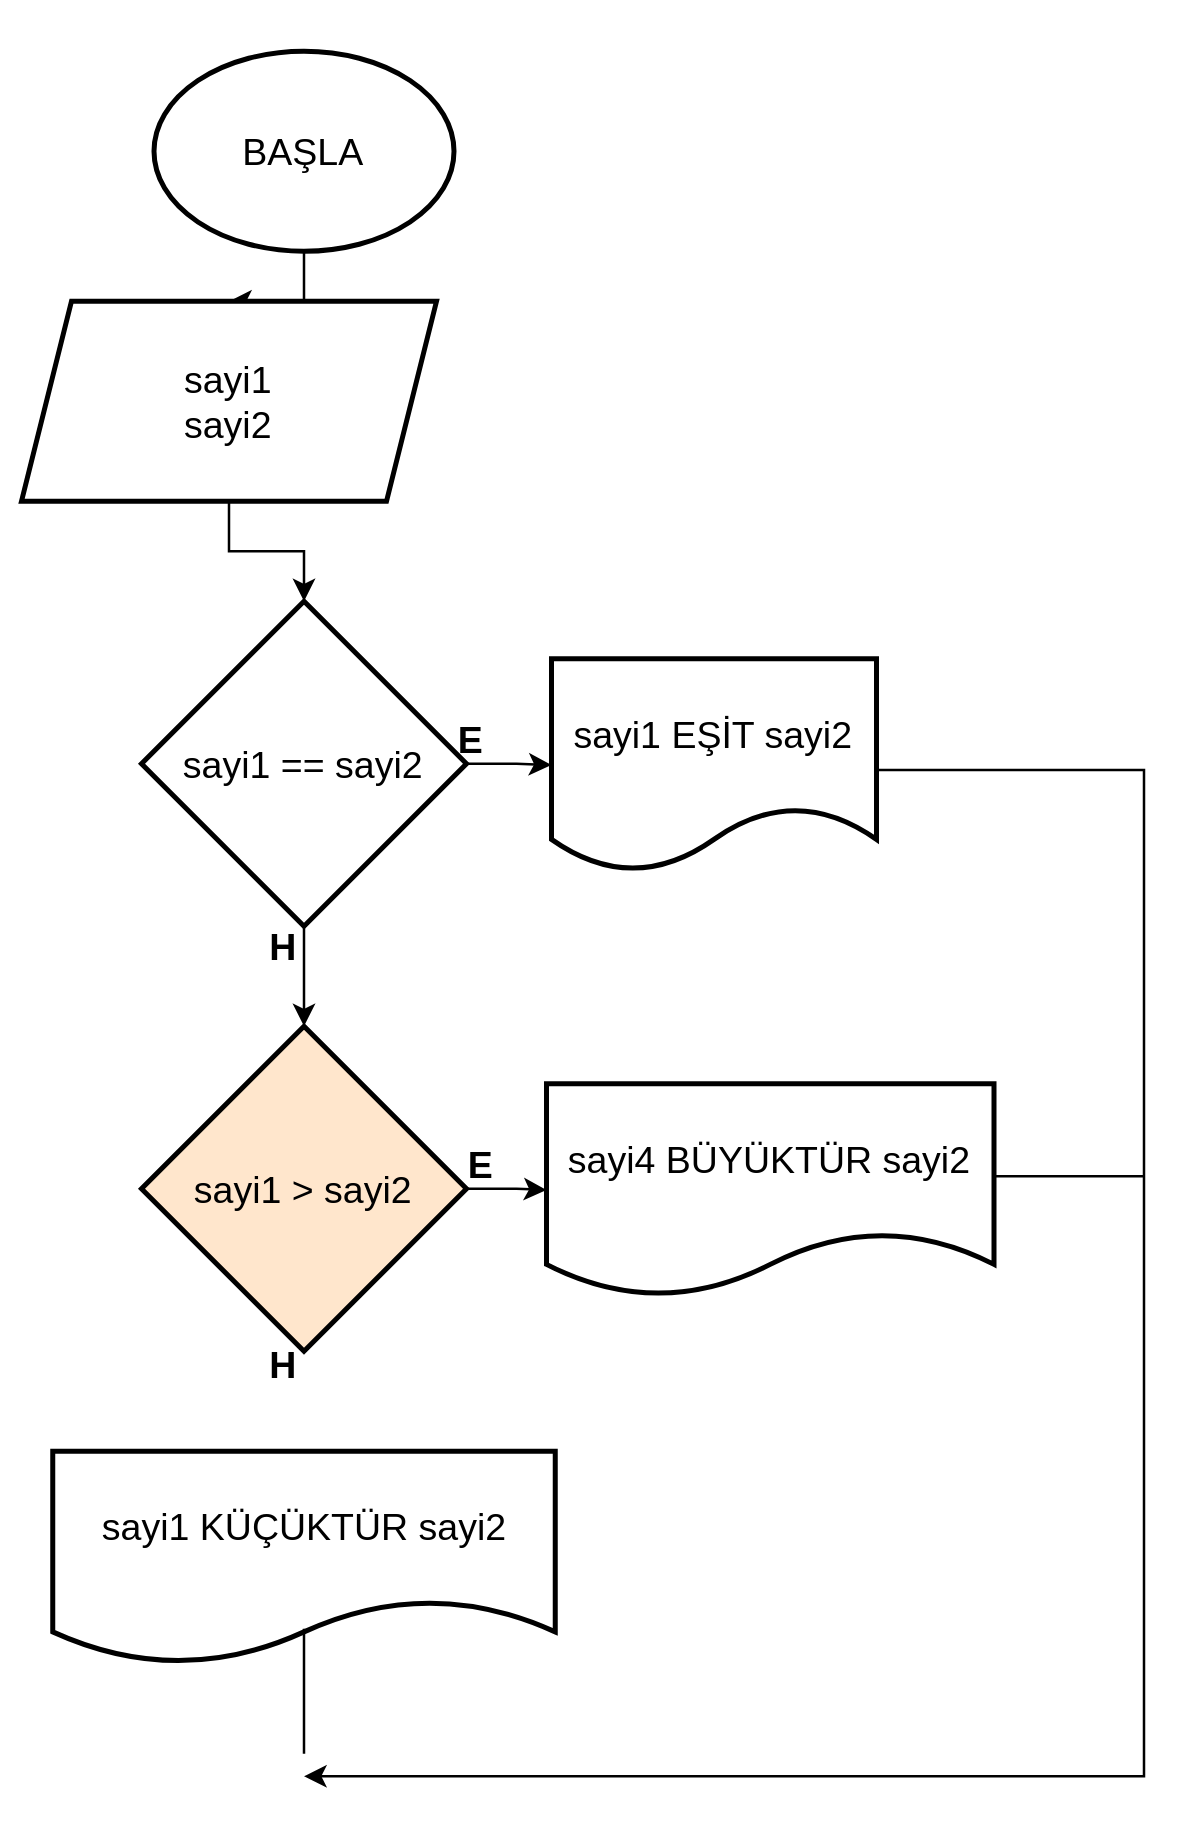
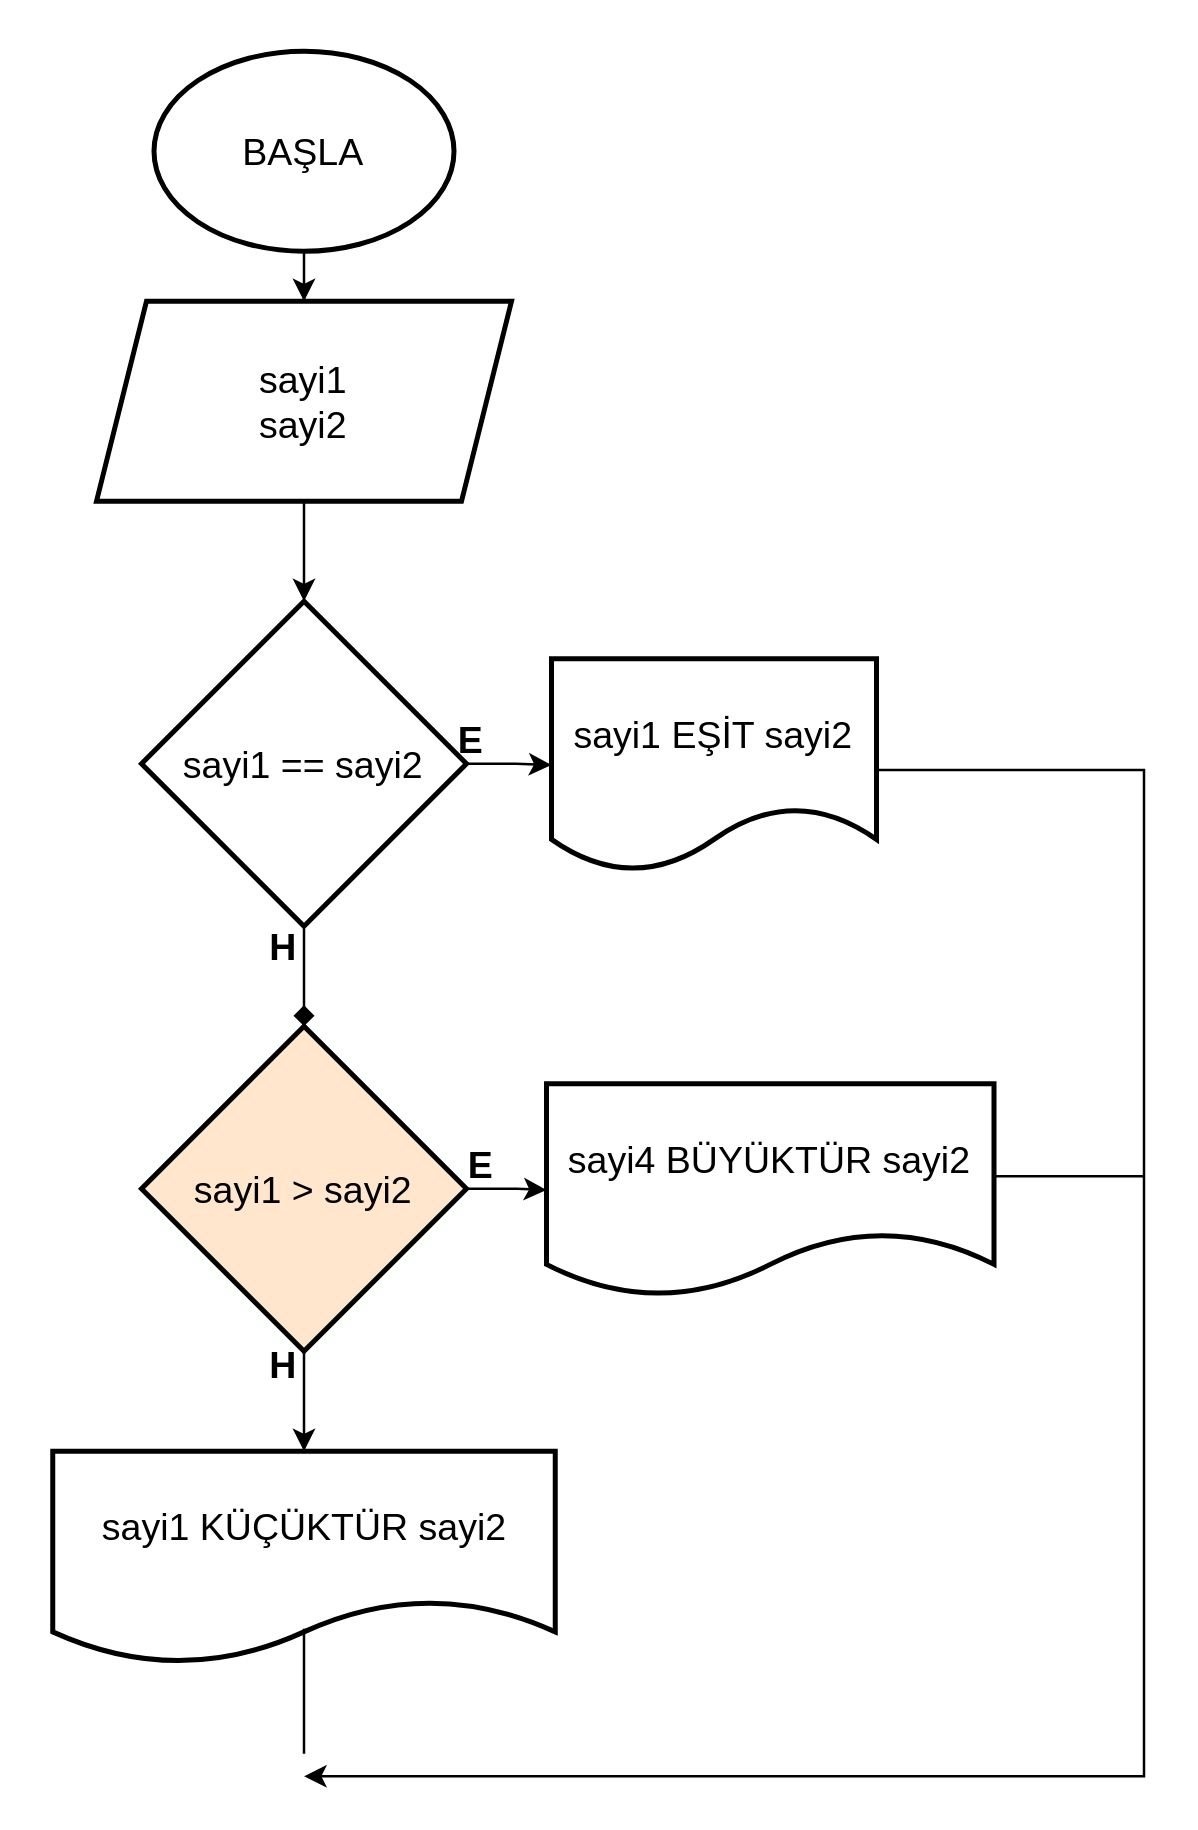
node "sayi1 sayi2": moved (229, 401) -> (304, 401)
edge "sayi1 == sayi2" -> "sayi1 > sayi2": arrowhead classic -> diamond
edge "sayi1 > sayi2" -> "sayi1 KÜÇÜKTÜR sayi2": added
